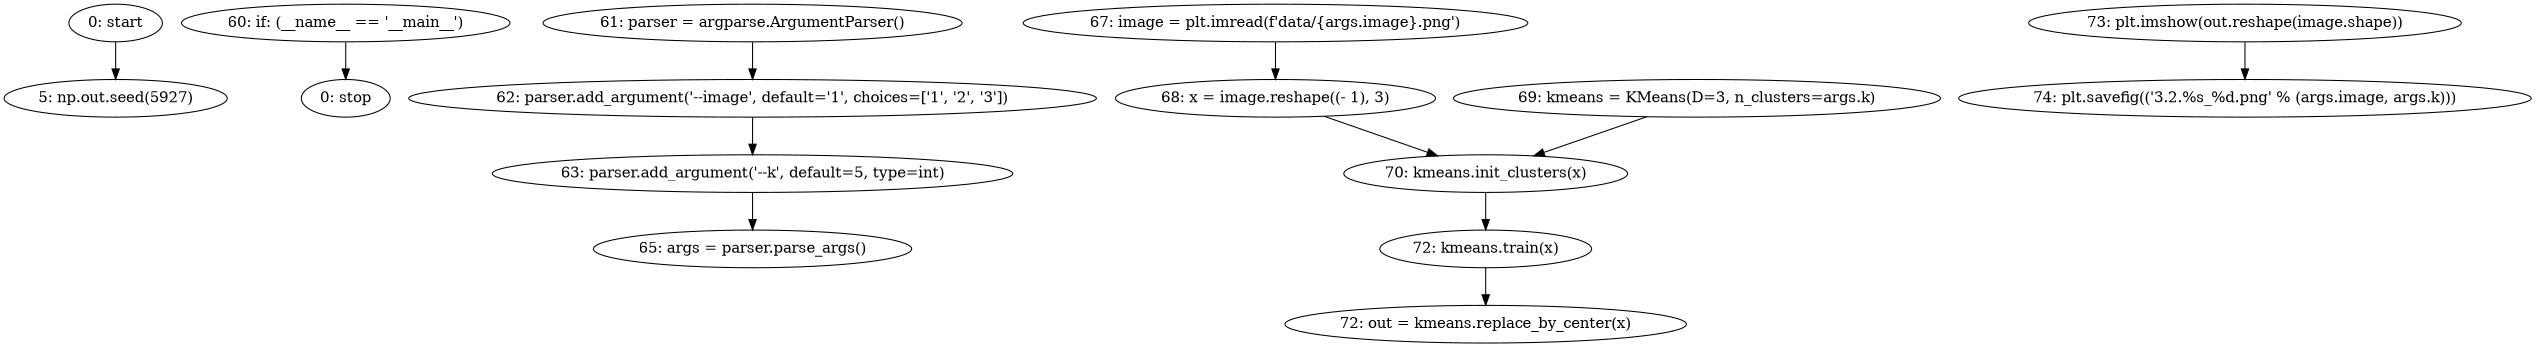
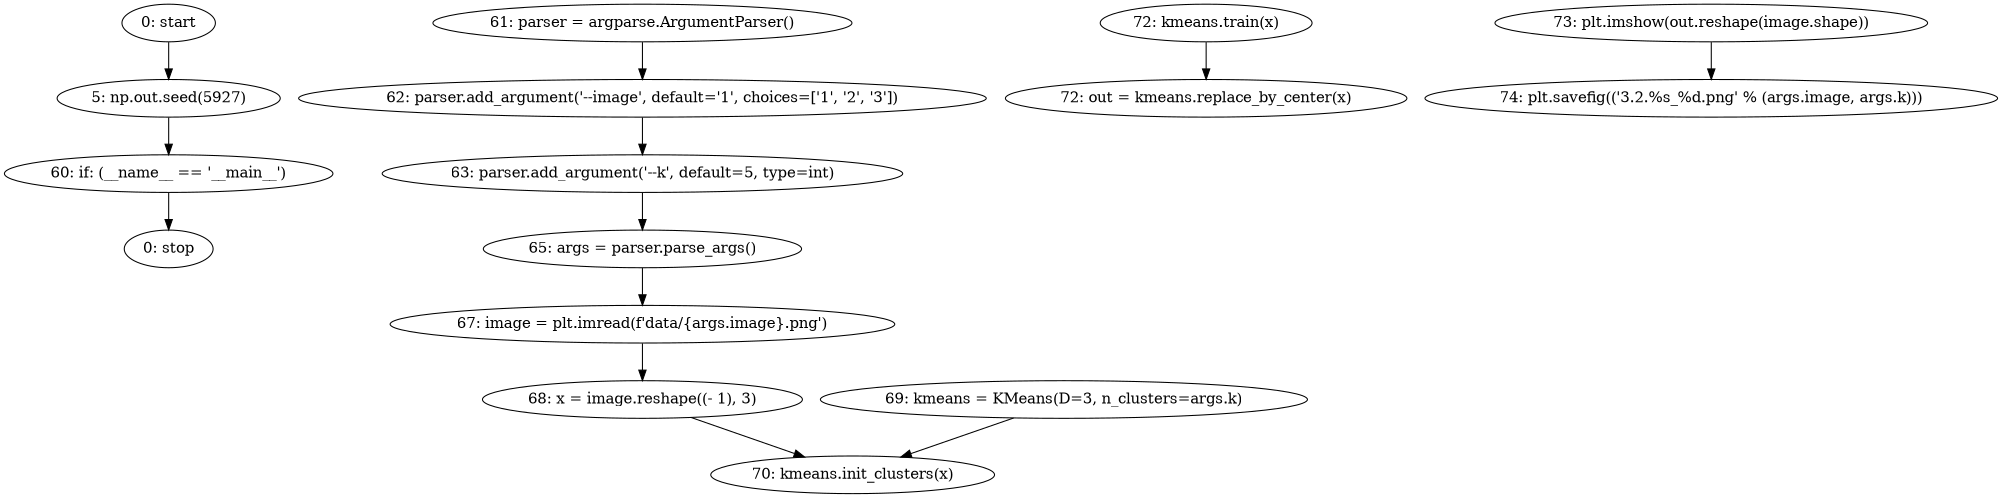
edge "5: np.out.seed(5927)" -> "60: if: (__name__ == '__main__')": added
edge "70: kmeans.init_clusters(x)" -> "72: kmeans.train(x)": removed
edge "65: args = parser.parse_args()" -> "67: image = plt.imread(f'data/{args.image}.png')": added
